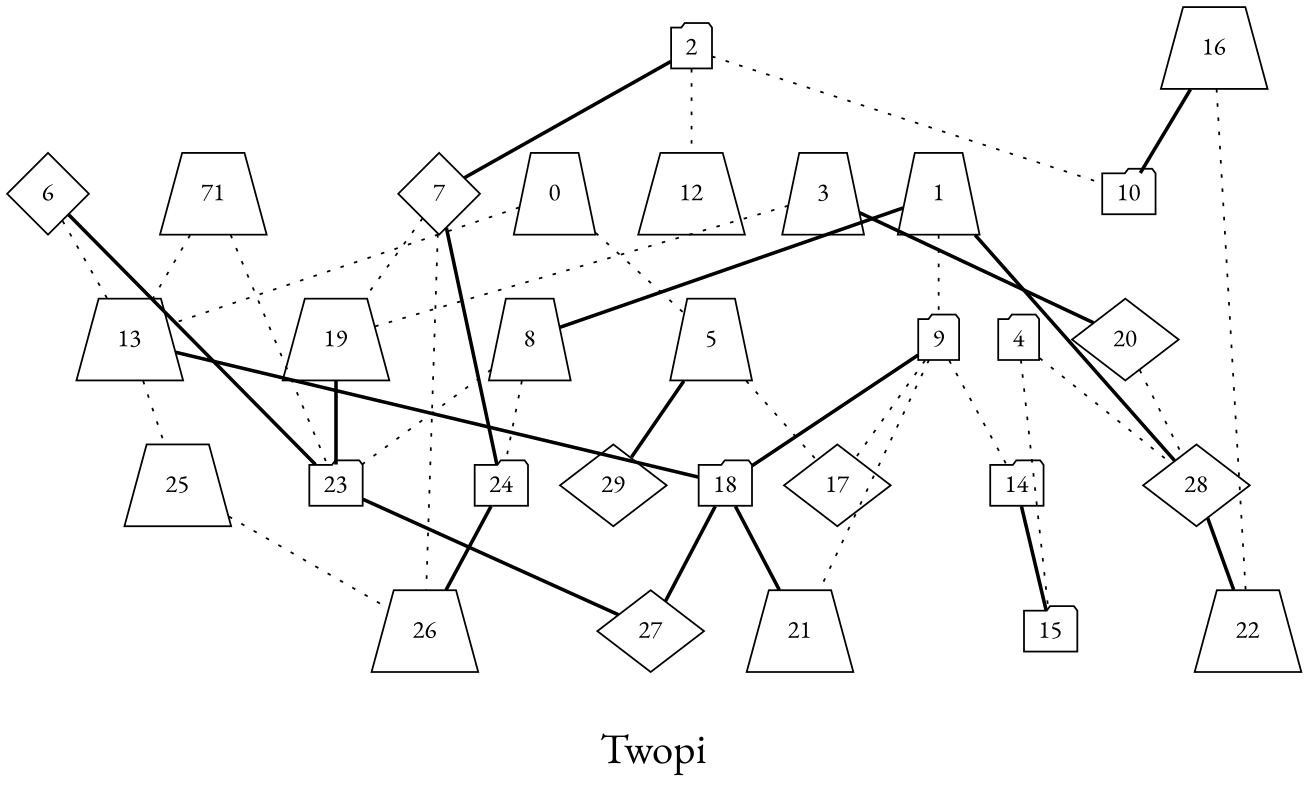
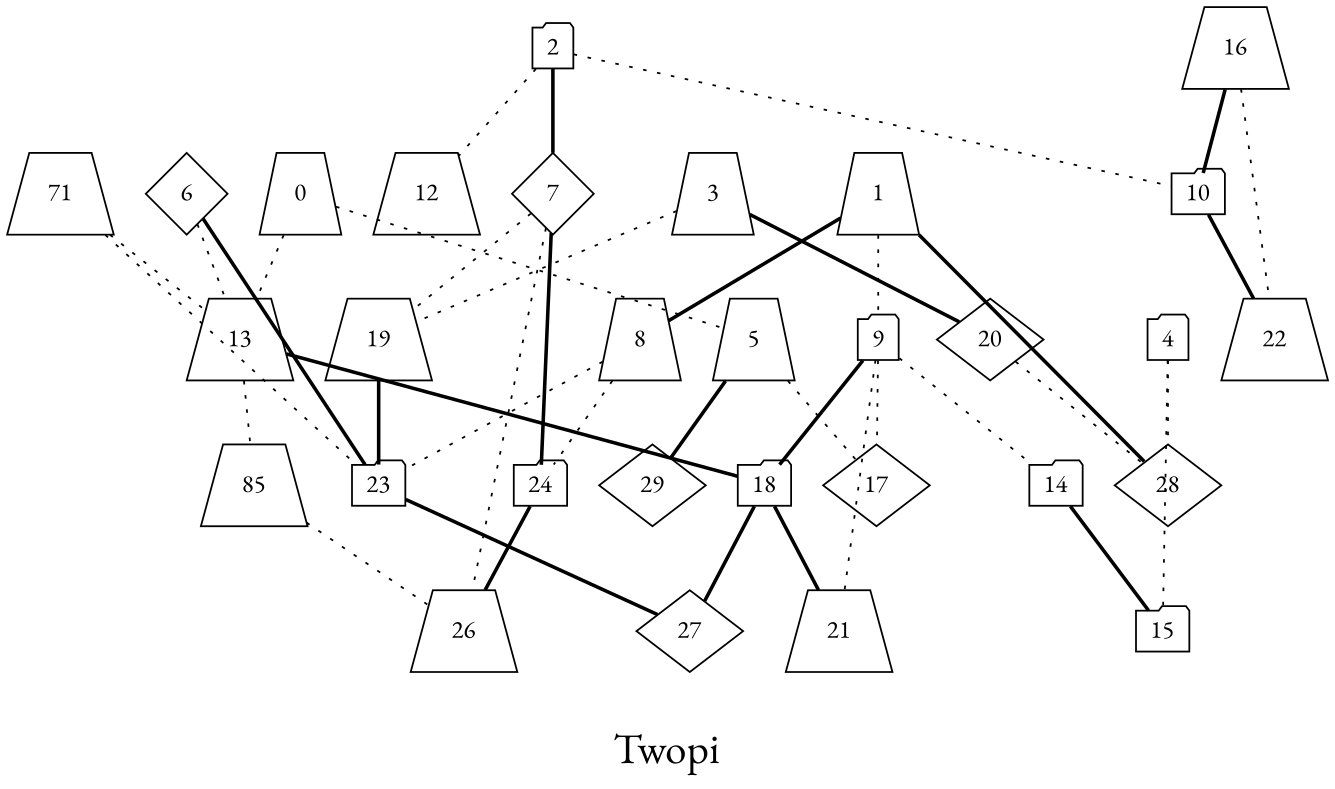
node "25": label "25" -> "85"
edge "28" -- "22": now "10" -- "22"
